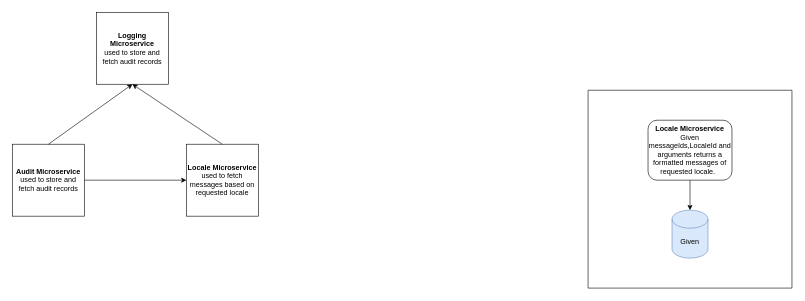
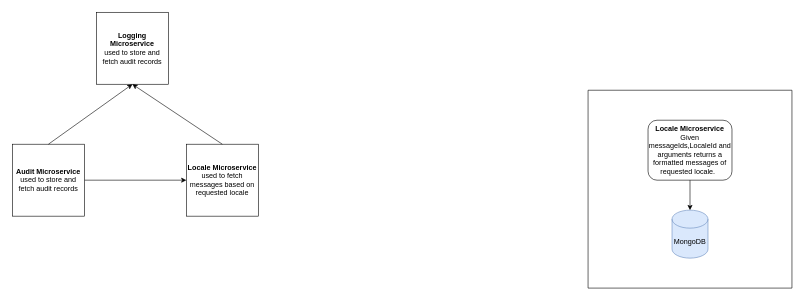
node "Given": label "Given" -> "MongoDB"
